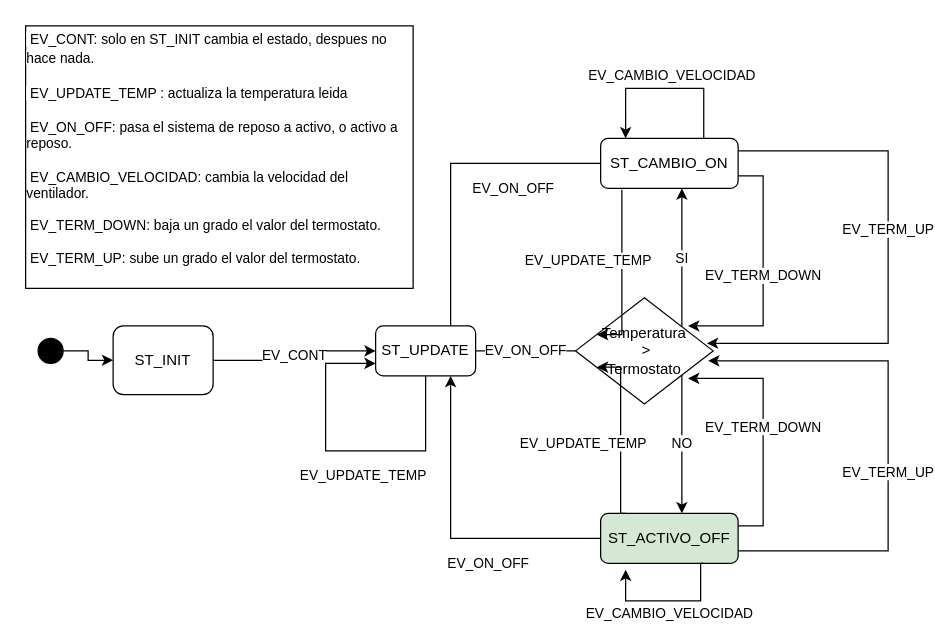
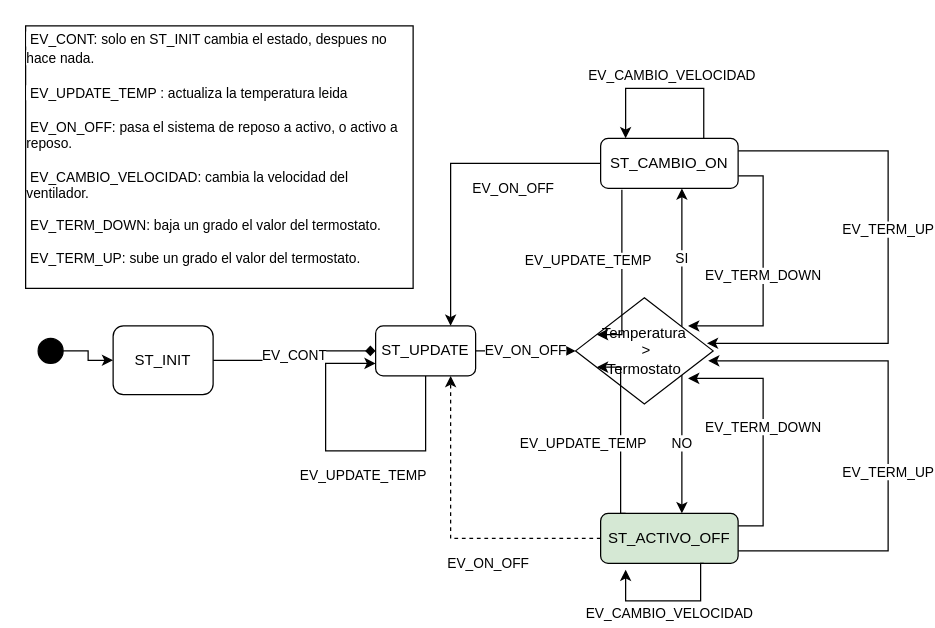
edge "ST_CAMBIO_ON" -- "ST_UPDATE": arrowhead none -> classic
edge "ST_INIT" -> "ST_UPDATE": arrowhead classic -> diamond
edge "ST_UPDATE" -- "Temperatura > Termostato": arrowhead none -> classic
edge "ST_ACTIVO_OFF" -> "ST_UPDATE": style solid -> dashed
